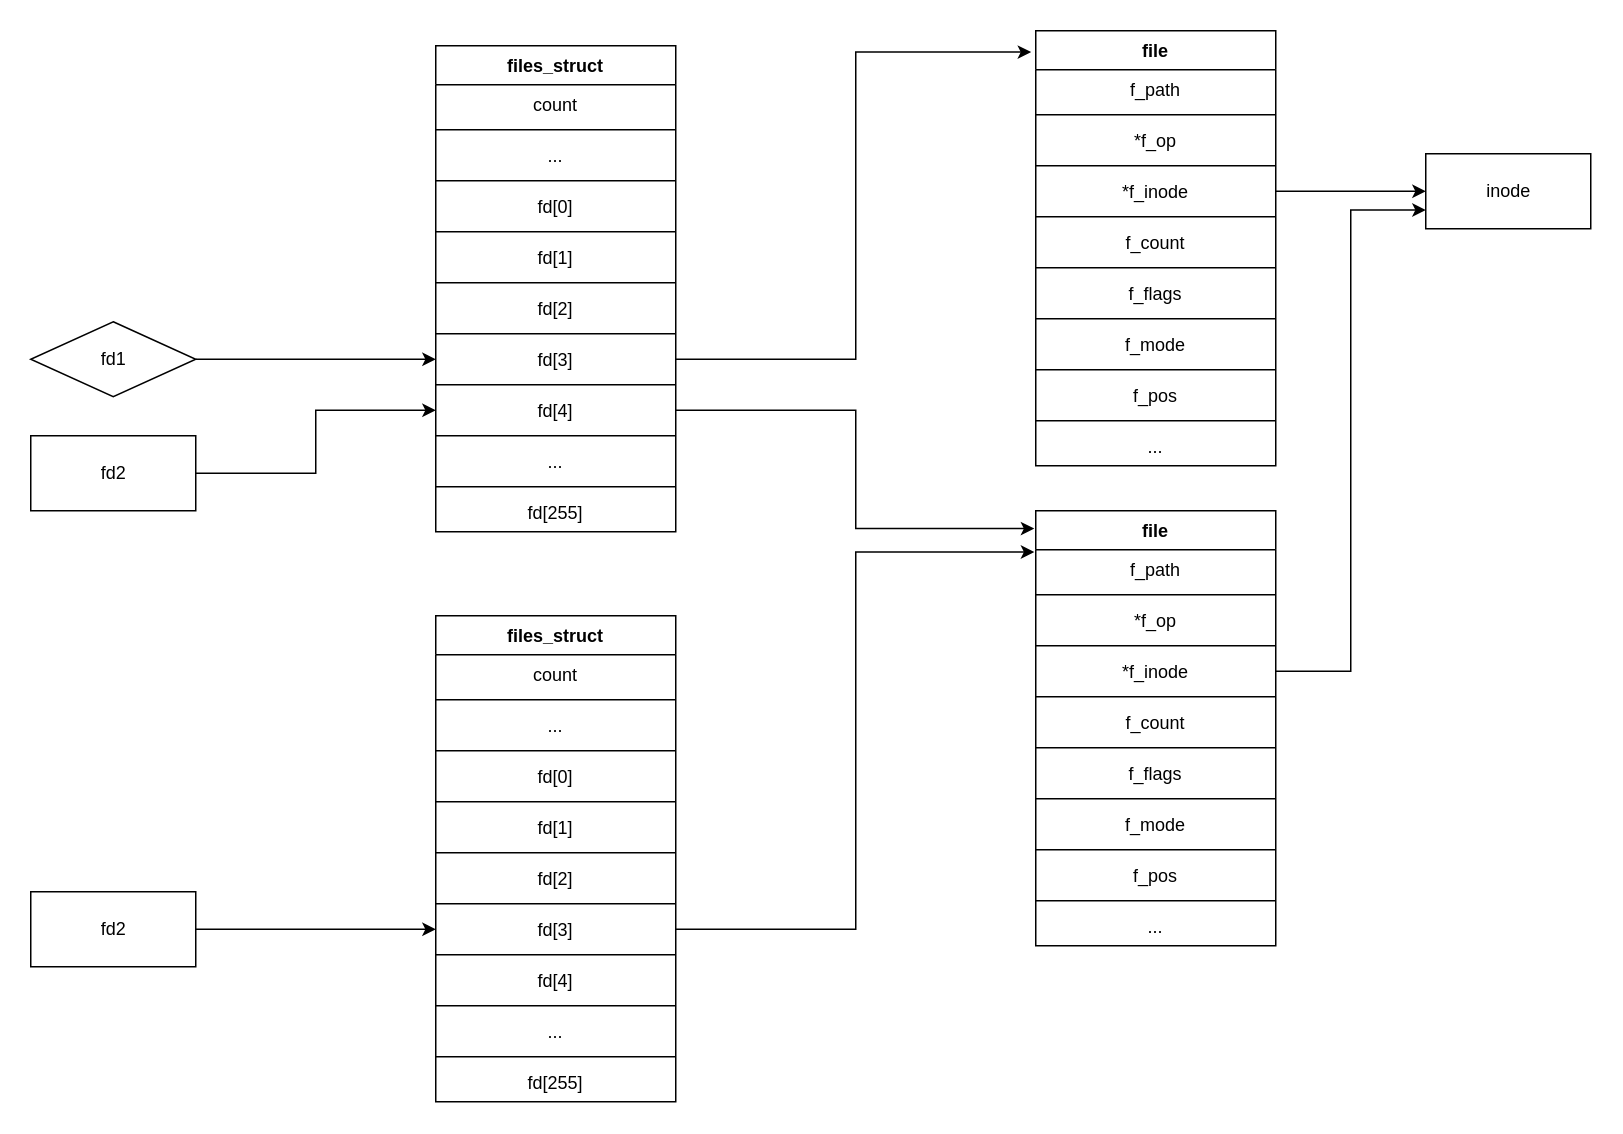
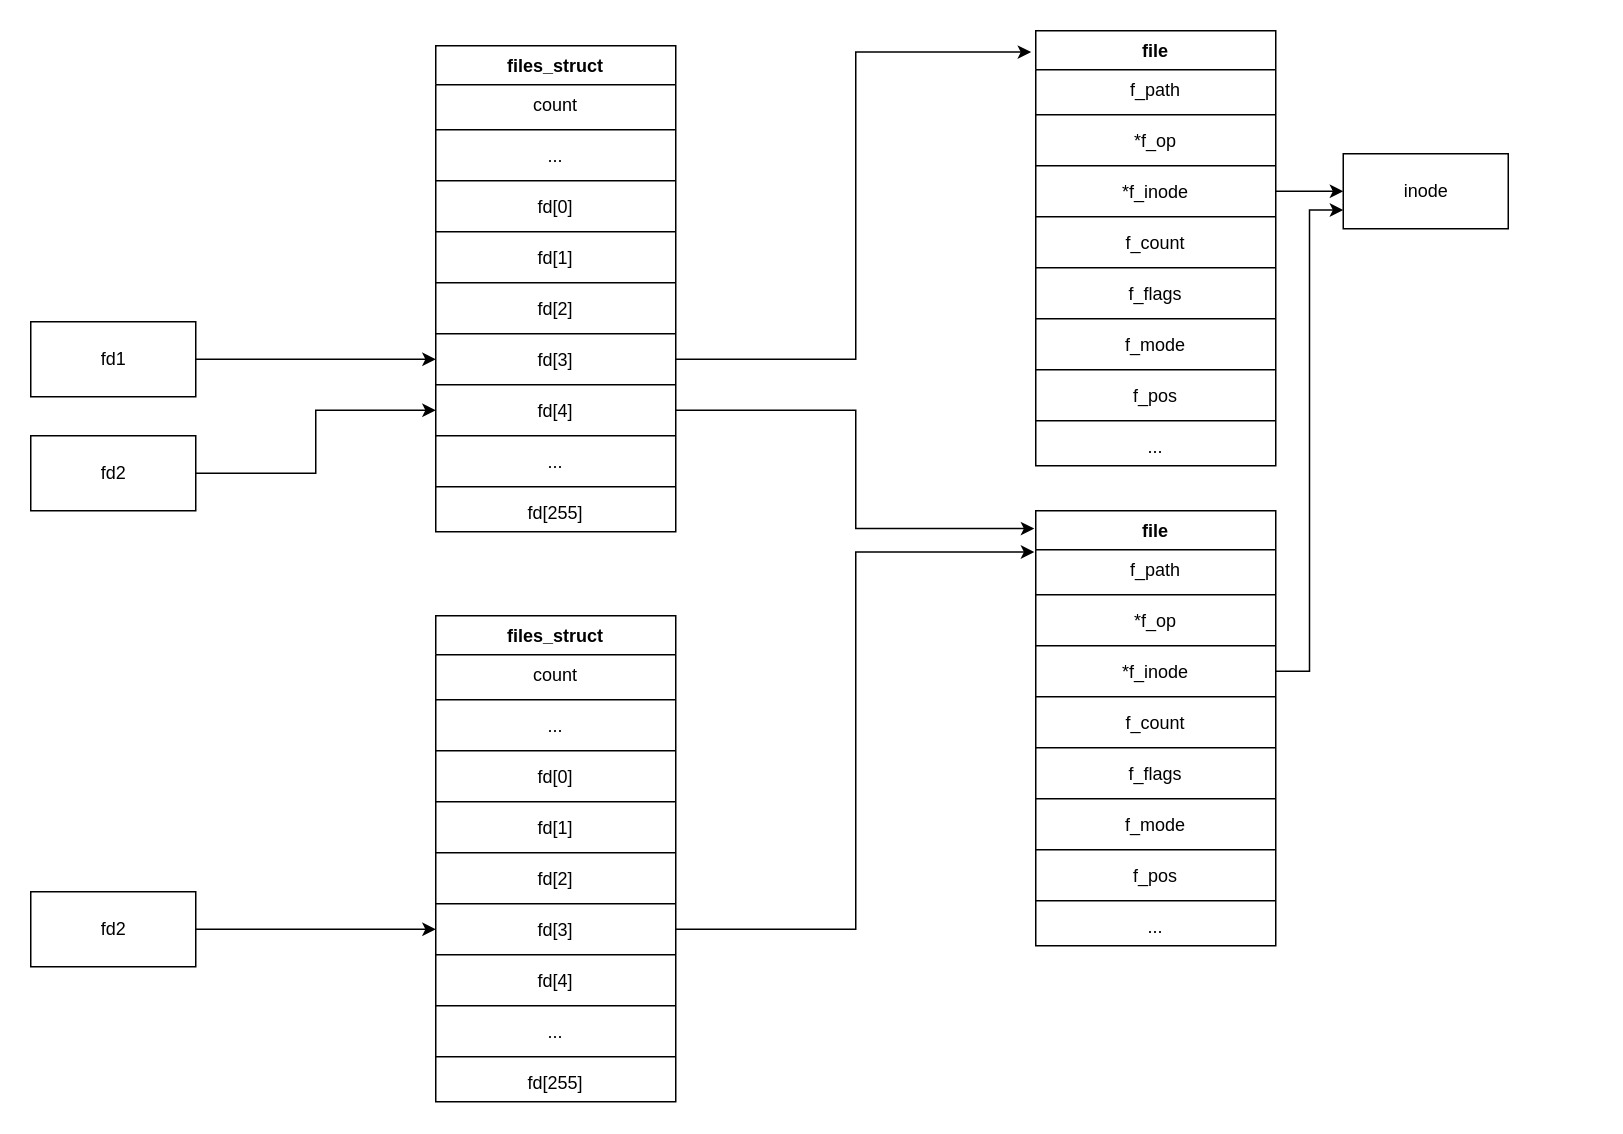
node "inode": moved (1508, 191) -> (1426, 191)
node "fd1": shape diamond -> rectangle
